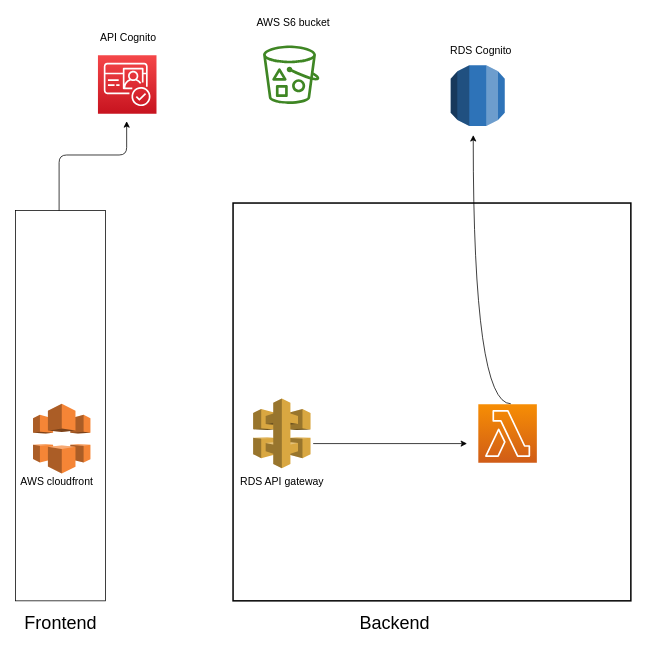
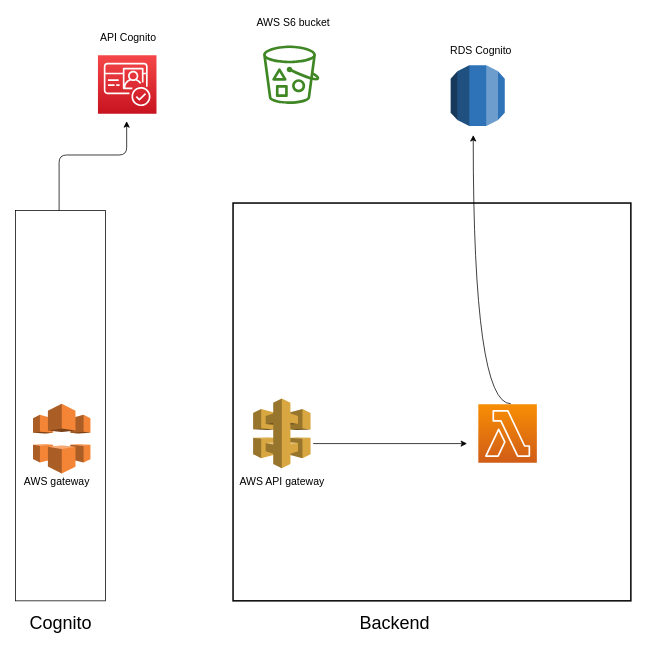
node "AWS cloudfront": label "AWS cloudfront" -> "AWS gateway"
node "RDS API gateway": label "RDS API gateway" -> "AWS API gateway"
node "Frontend": label "Frontend" -> "Cognito"
